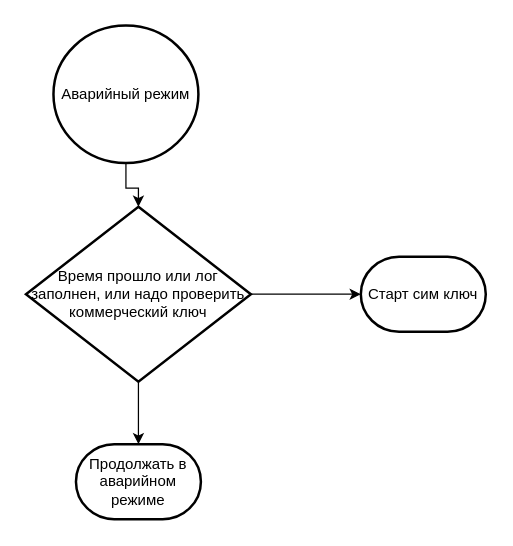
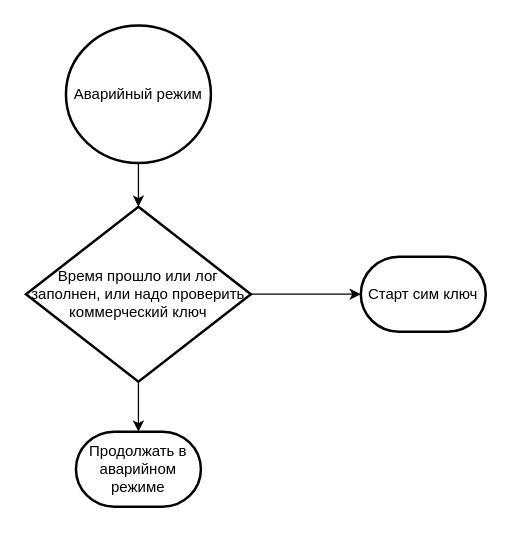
node "Аварийный режим": moved (126, 94) -> (138, 94)
node "Продолжать в аварийном режиме": moved (138, 482) -> (138, 469)
